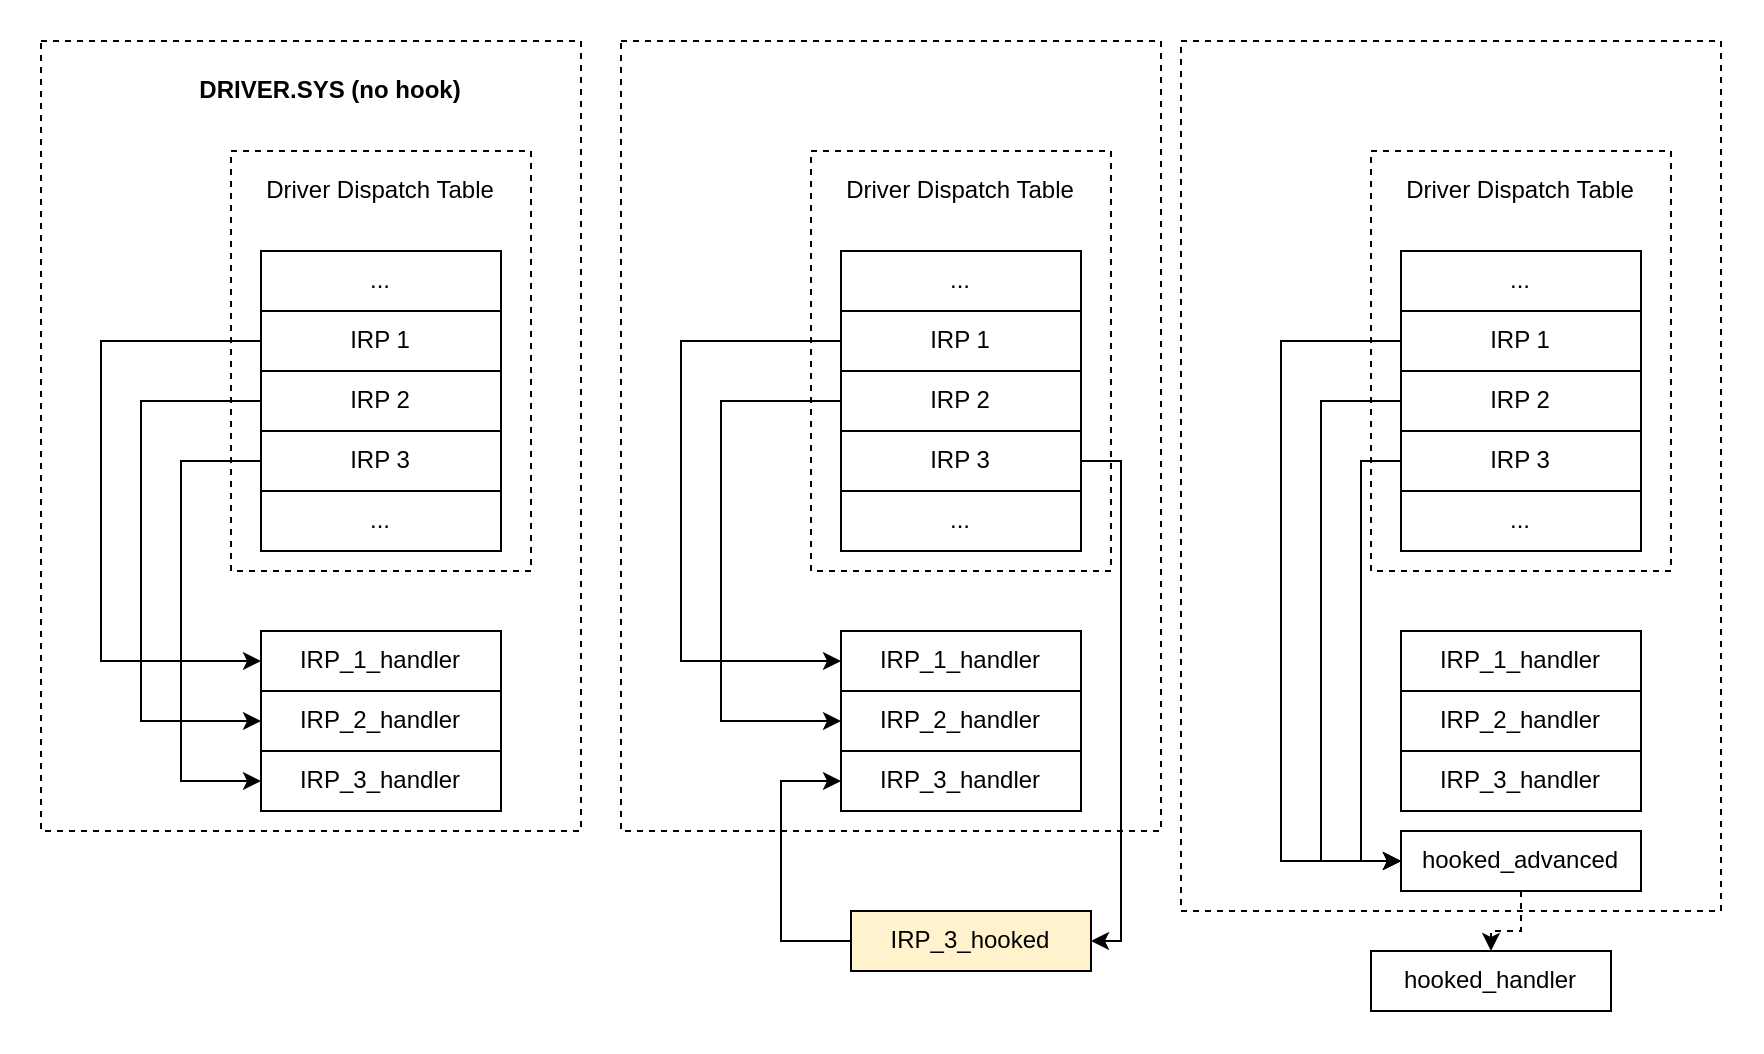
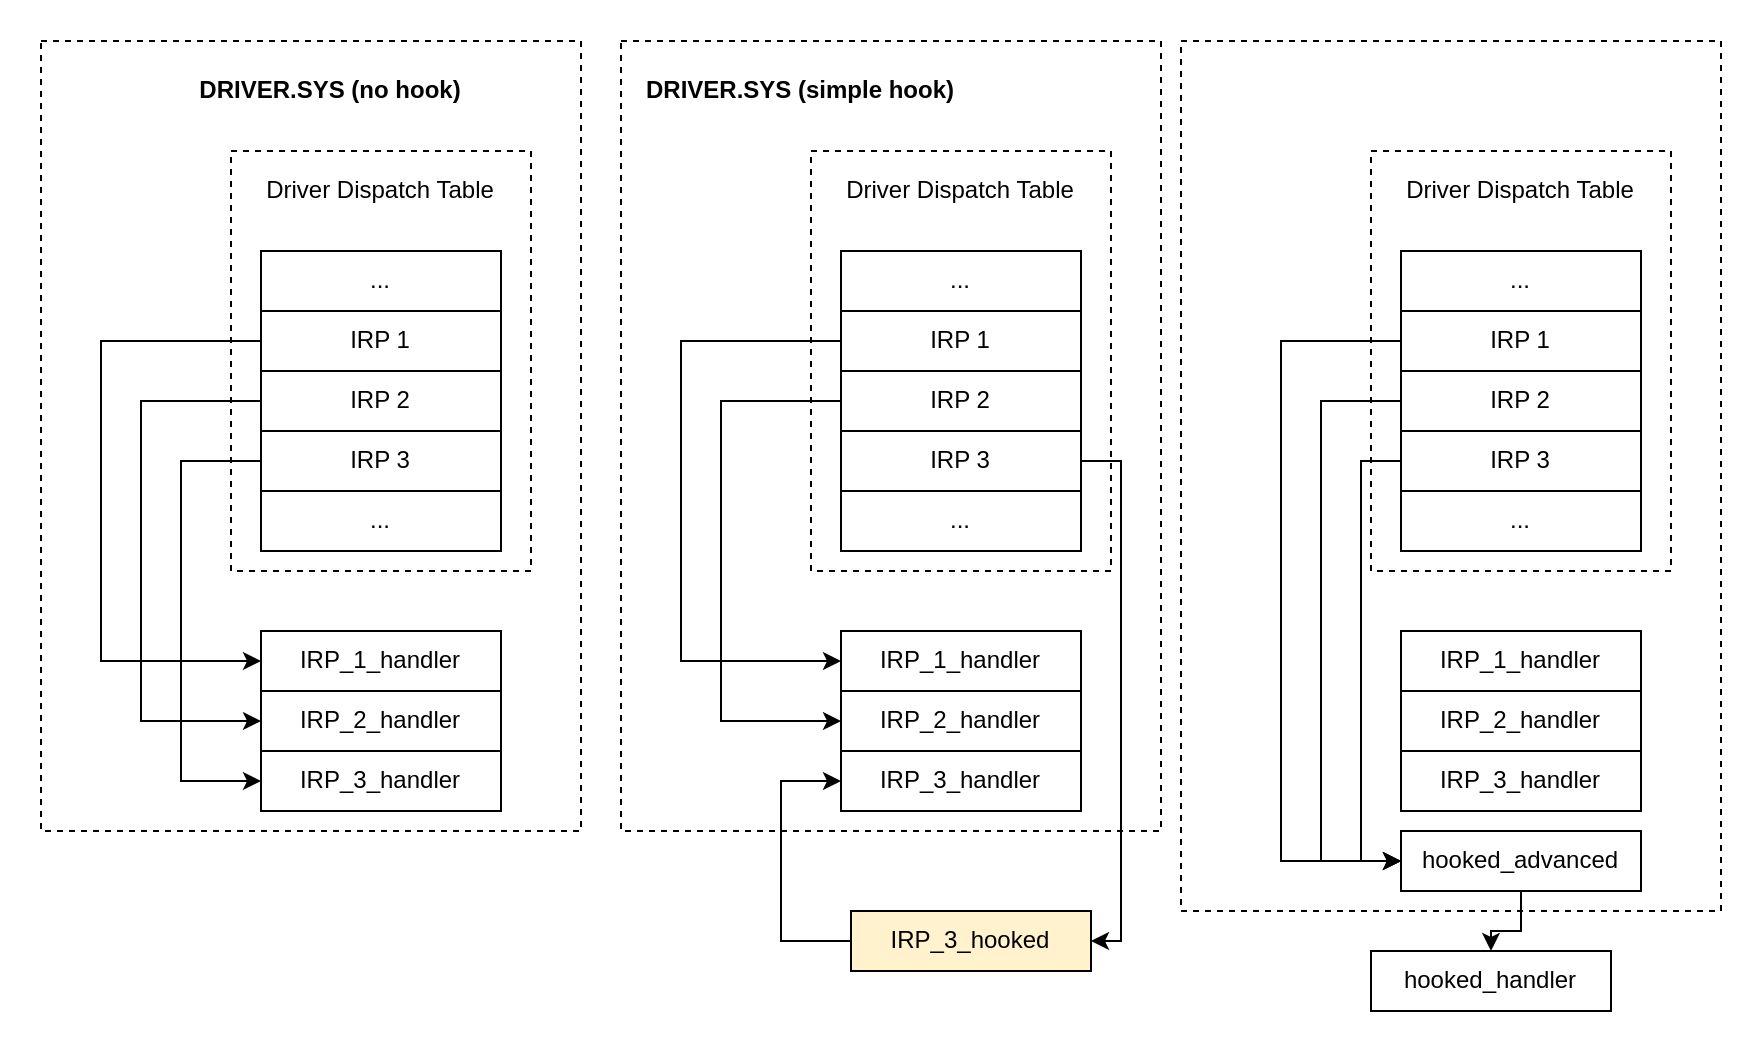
node "DRIVER.SYS (simple hook)": added
edge "hooked_advanced" -> "hooked_handler": style dashed -> solid
